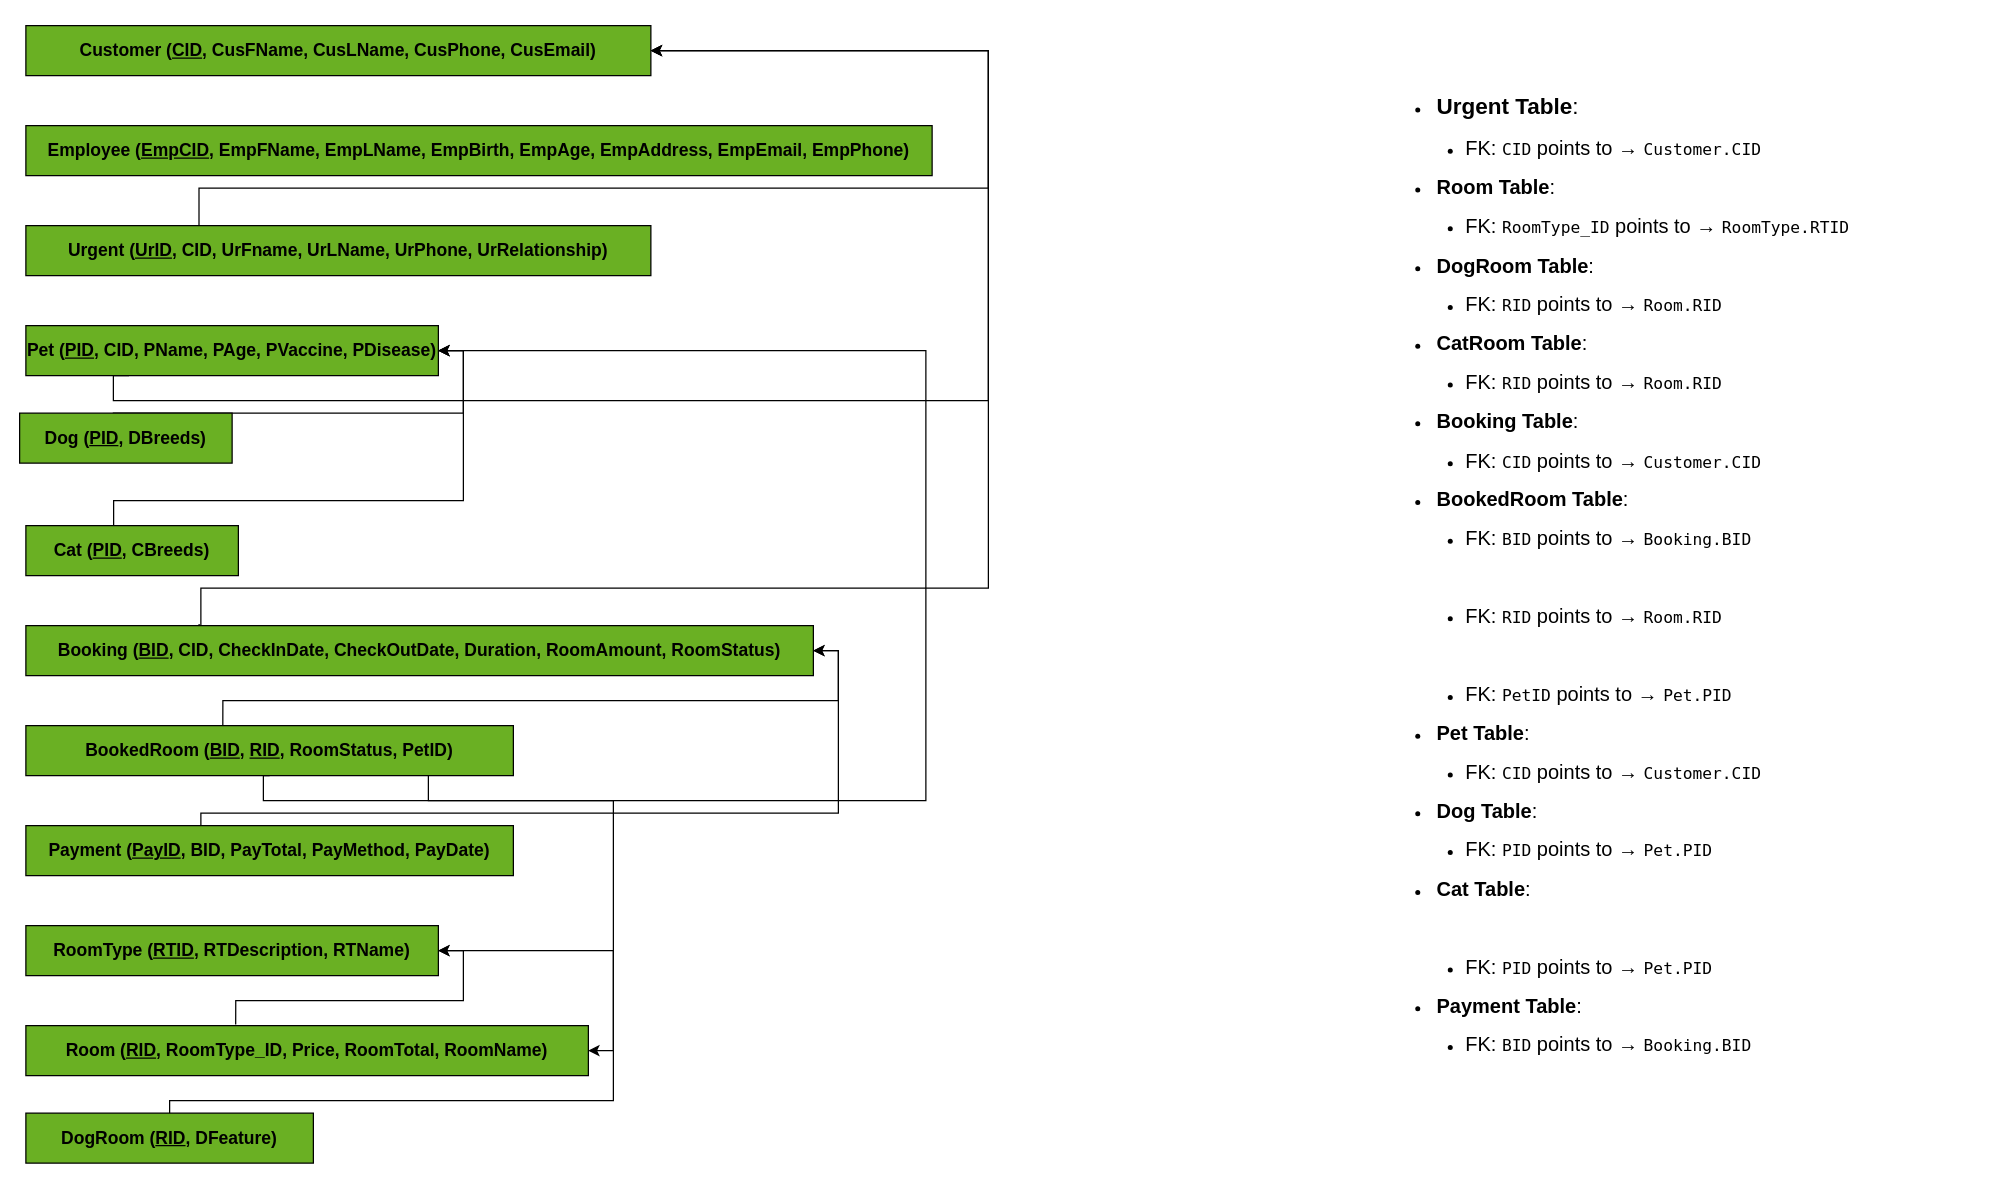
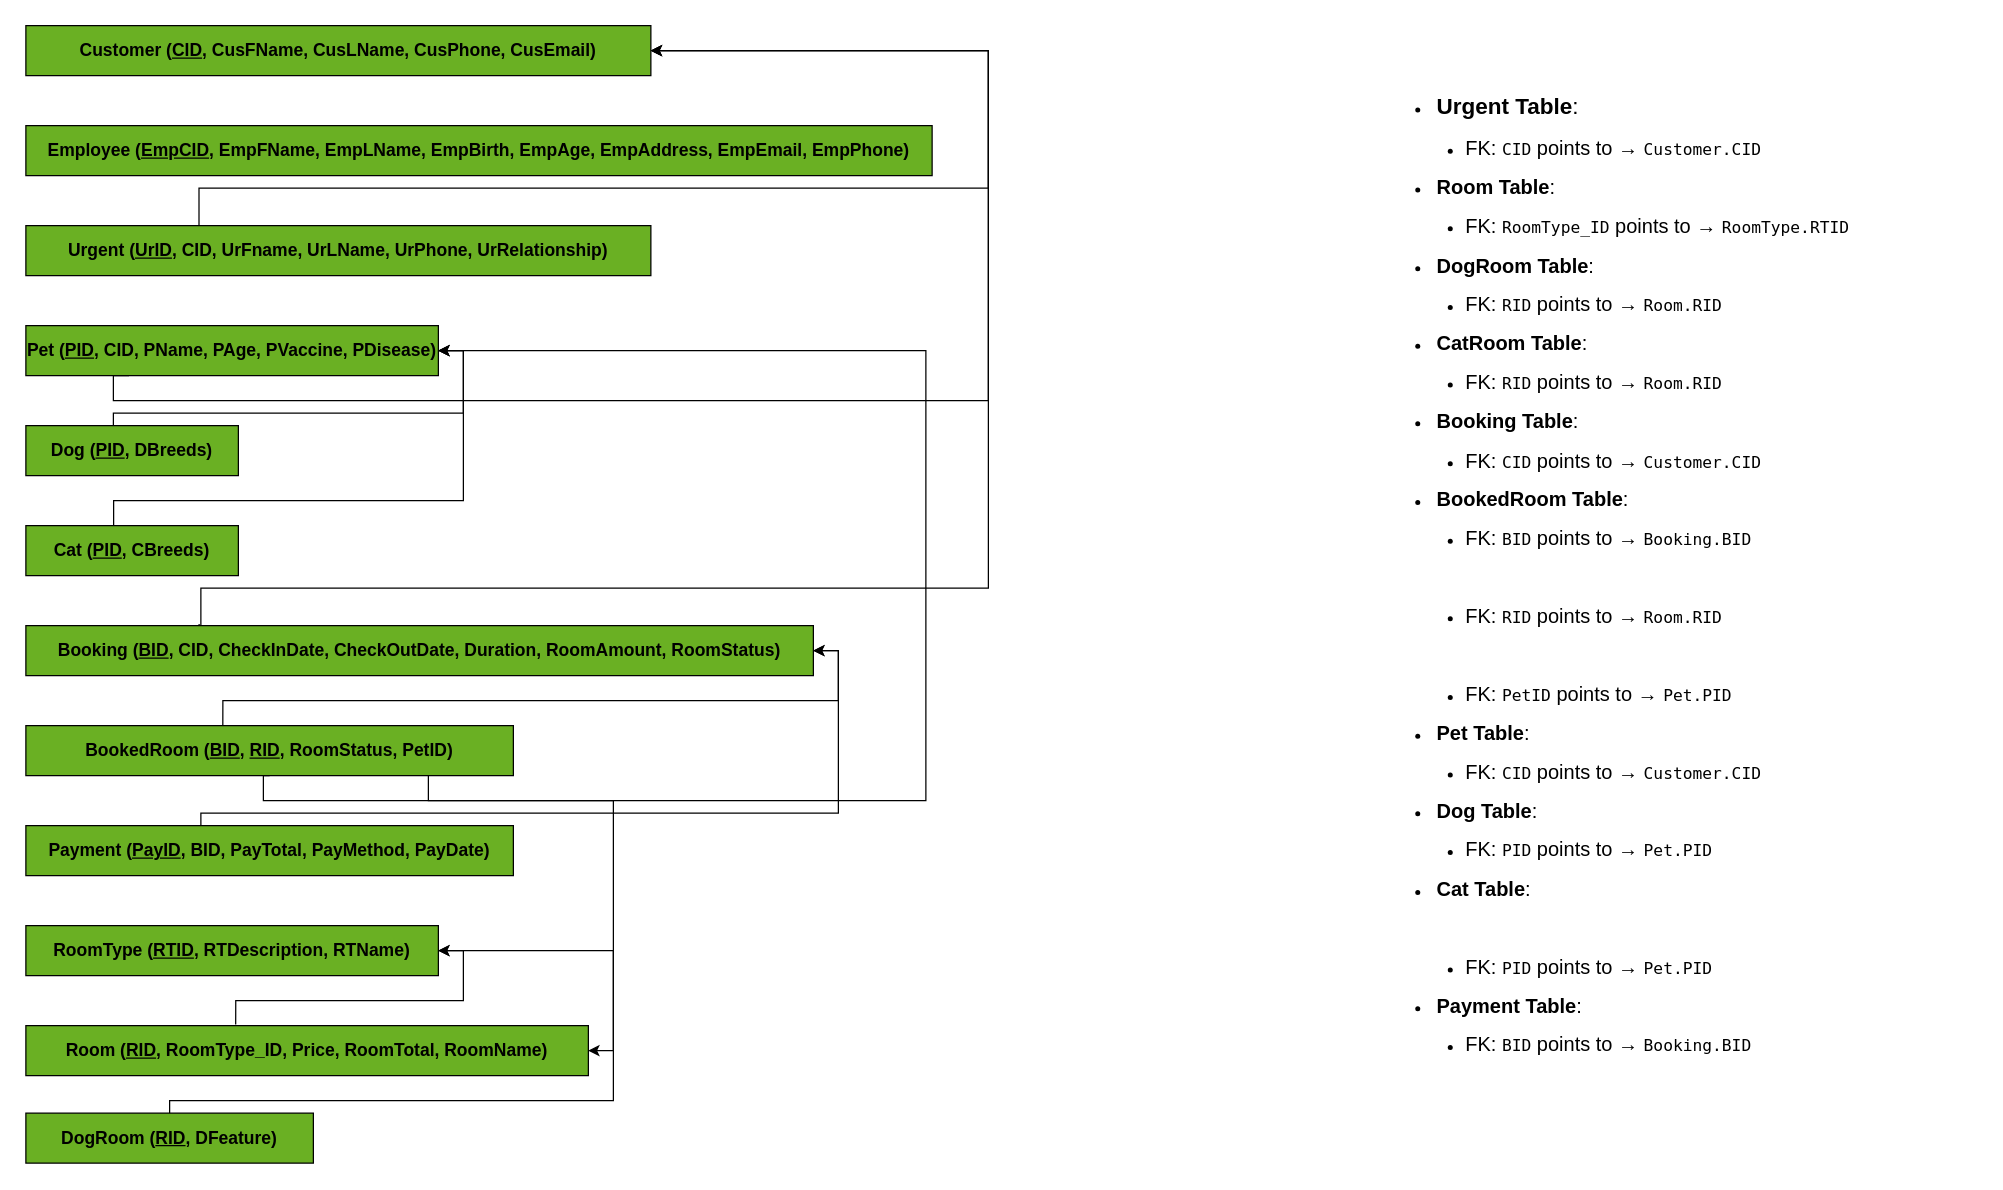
node "Dog (PID, DBreeds)": moved (126, 438) -> (132, 451)
